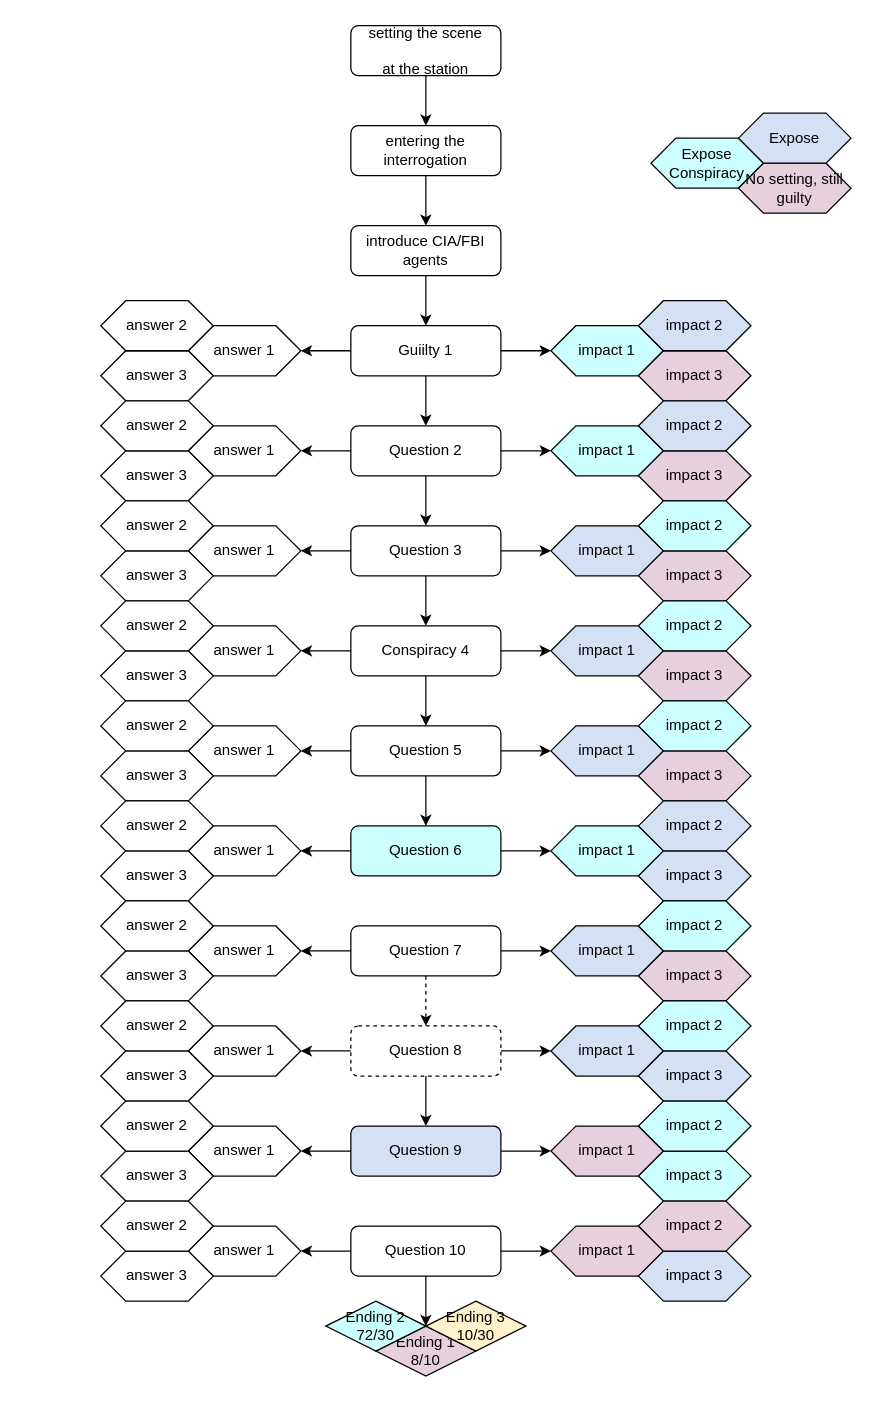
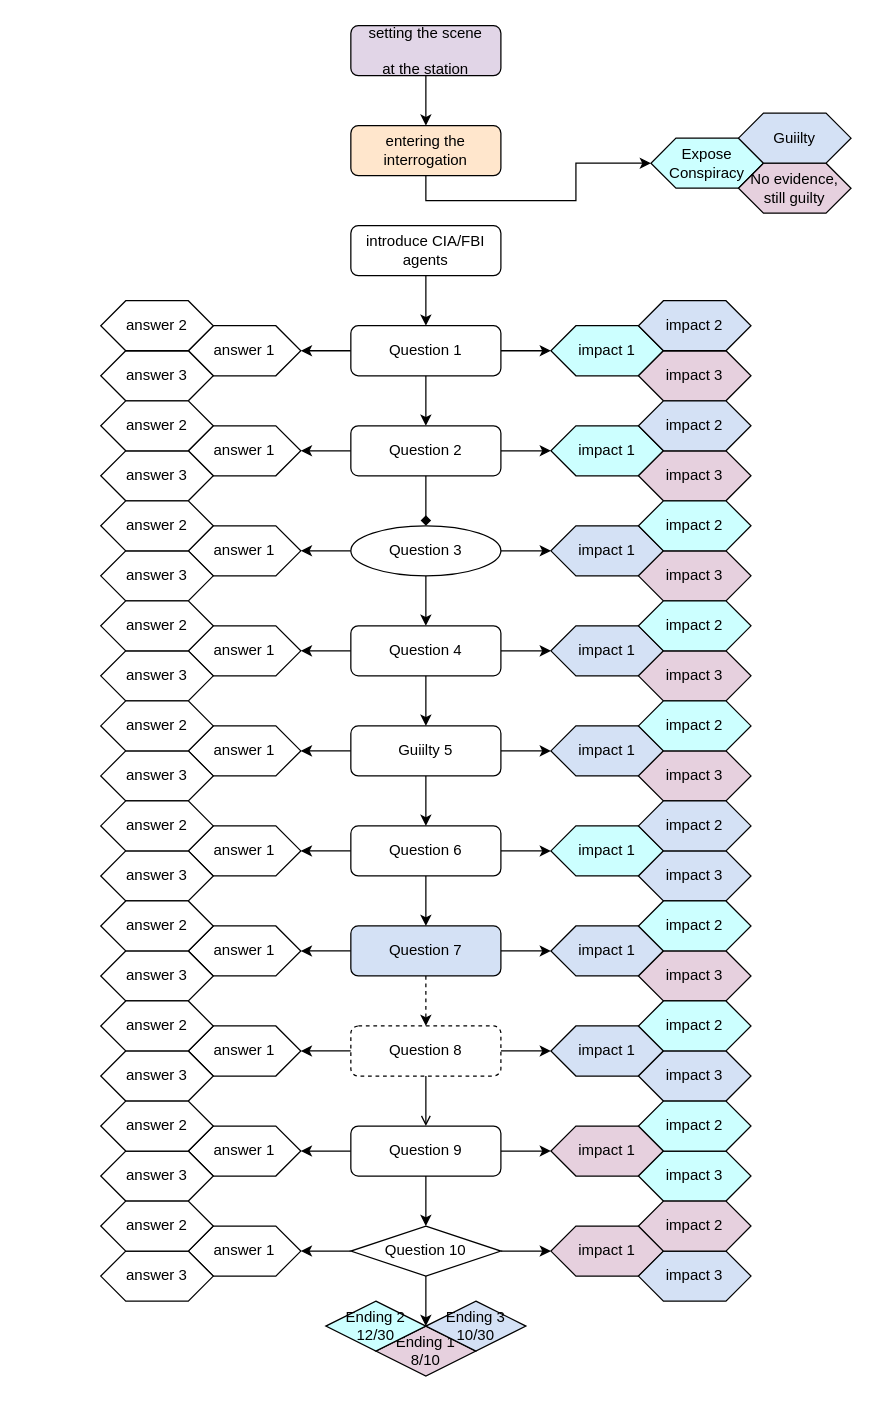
node "setting the scene at the station": fillcolor #ffffff -> #e1d5e7
node "Expose": label "Expose" -> "Guiilty"
node "entering the interrogation": fillcolor #ffffff -> #ffe6cc
node "No setting, still guilty": label "No setting, still guilty" -> "No evidence, still guilty"
edge "entering the interrogation" -> "introduce CIA/FBI agents": now "entering the interrogation" -> "Expose Conspiracy"
node "Guiilty 1": label "Guiilty 1" -> "Question 1"
edge "Question 2" -> "Question 3": arrowhead classic -> diamond
node "Question 3": shape rounded rectangle -> ellipse
node "Conspiracy 4": label "Conspiracy 4" -> "Question 4"
node "Question 5": label "Question 5" -> "Guiilty 5"
node "Question 6": fillcolor #ccffff -> #ffffff
edge "Question 6" -> "Question 7": added
node "Question 7": fillcolor #ffffff -> #d4e1f5
edge "Question 8" -> "Question 9": arrowhead classic -> open
node "Question 9": fillcolor #d4e1f5 -> #ffffff
edge "Question 9" -> "Question 10": added
node "Question 10": shape rounded rectangle -> diamond
node "Ending 2 72/30": label "Ending 2 72/30" -> "Ending 2 12/30"
node "Ending 3 10/30": fillcolor #fff2cc -> #d4e1f5
